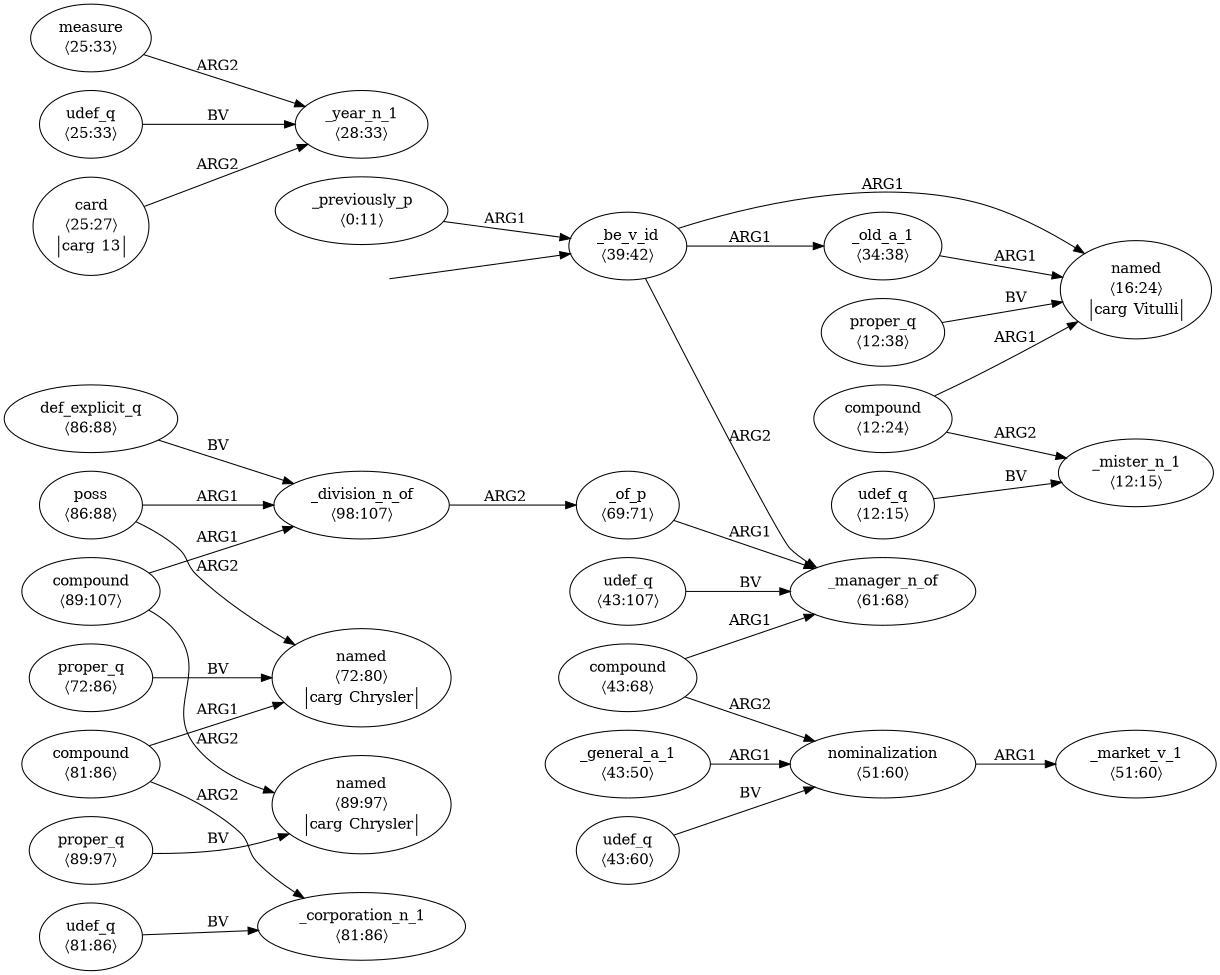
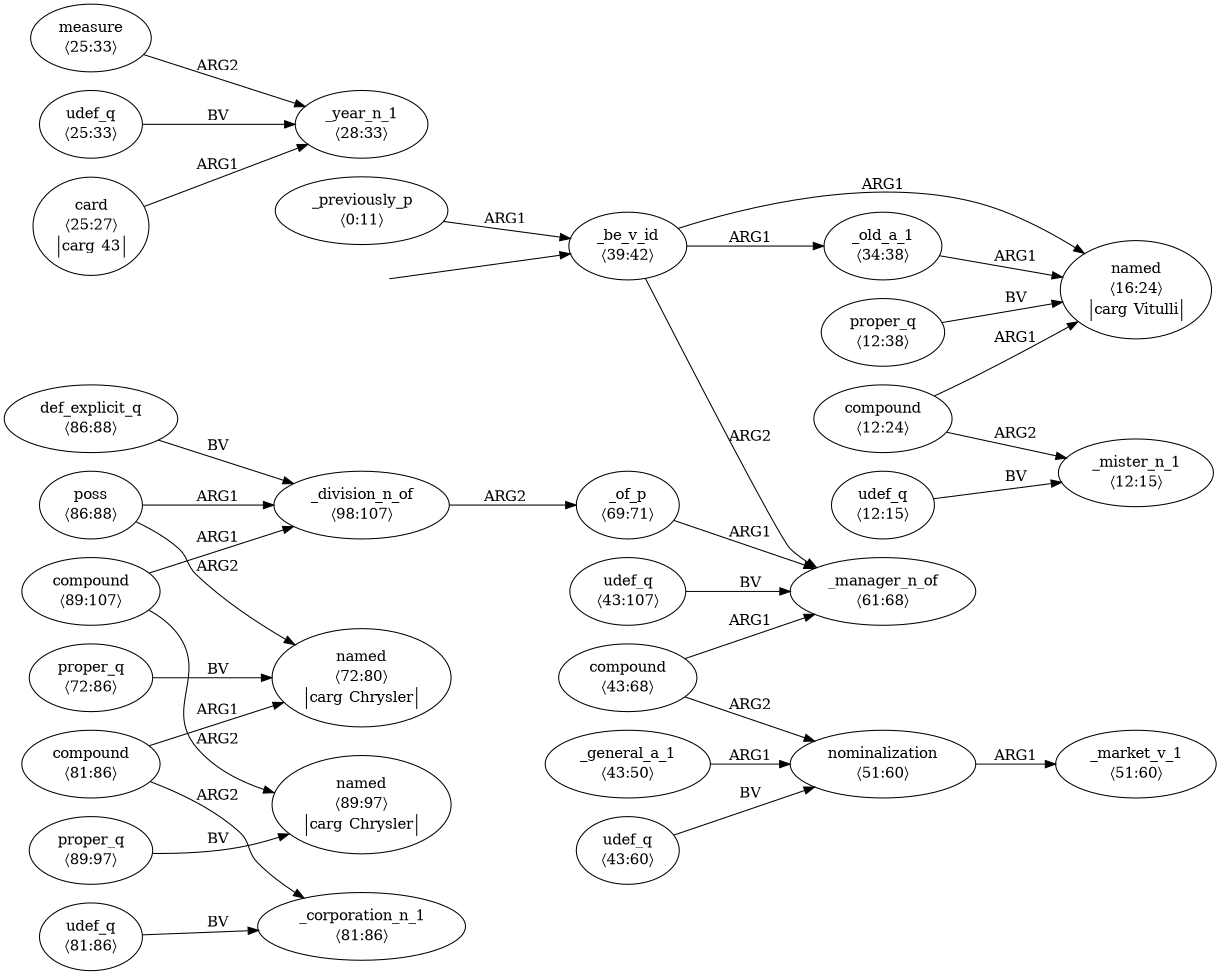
edge "card" -> "_year_n_1": label "ARG2" -> "ARG1"
node "card": text "13" -> "43"
